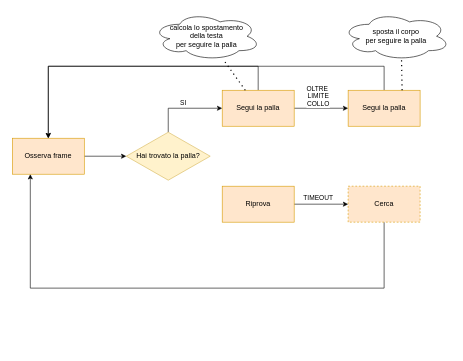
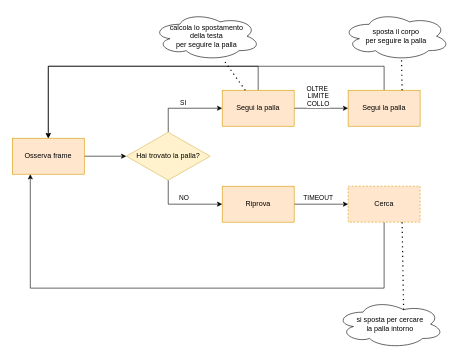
edge "Hai trovato la palla?" -> "Riprova": added, label "NO"
edge "Cerca" -- "si sposta per cercare la palla intorno": added
node "si sposta per cercare la palla intorno": added
